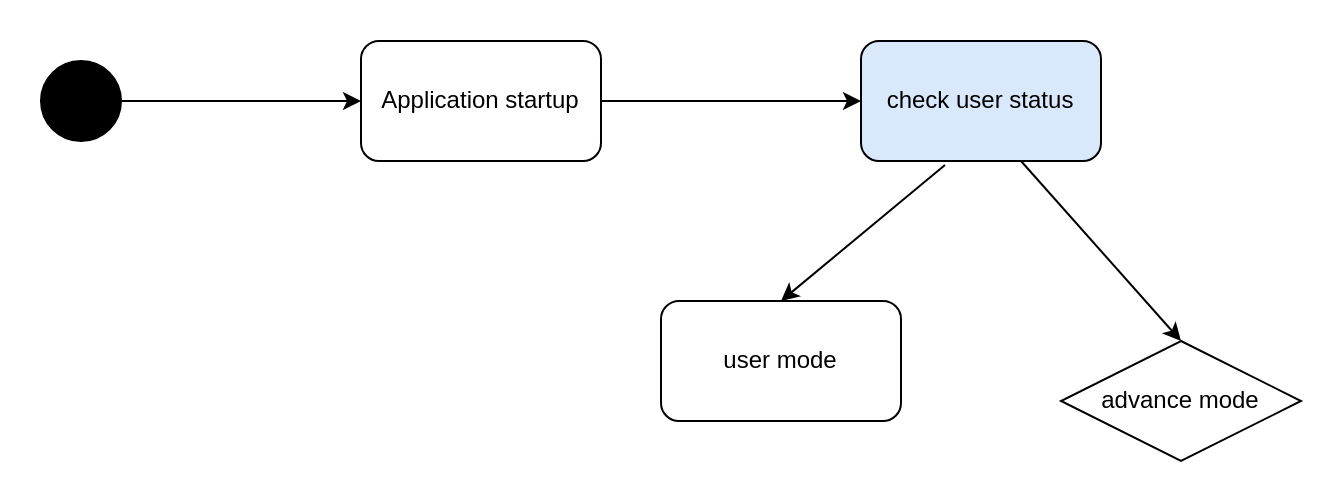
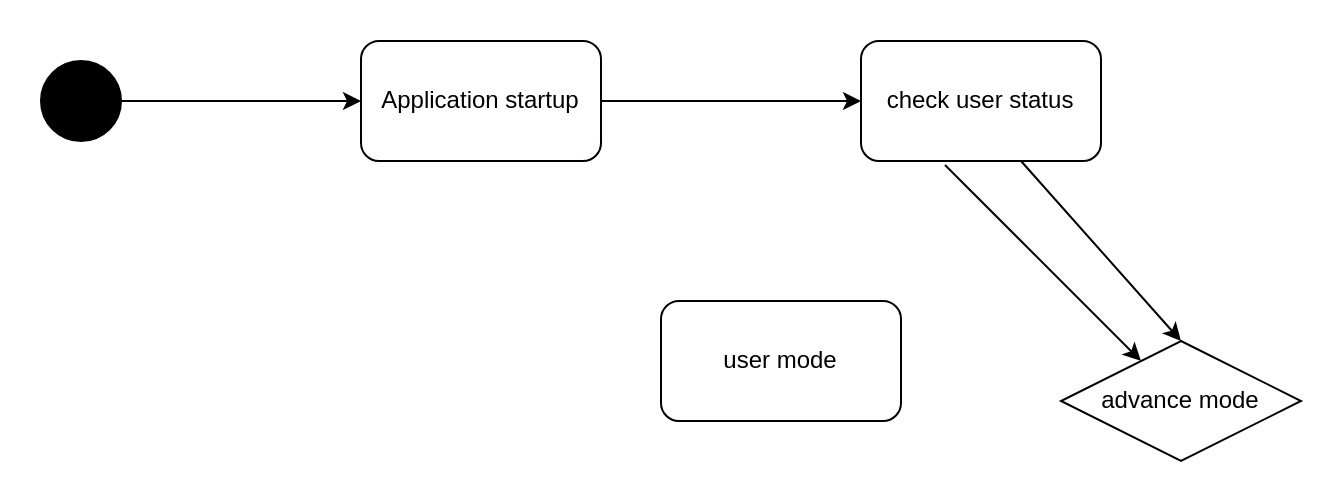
node "check user status": fillcolor #dae8fc -> #ffffff
edge "check user status" -> "user mode": now "check user status" -> "advance mode"
